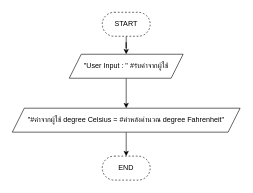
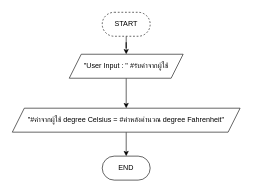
node "END": style dashed -> solid
